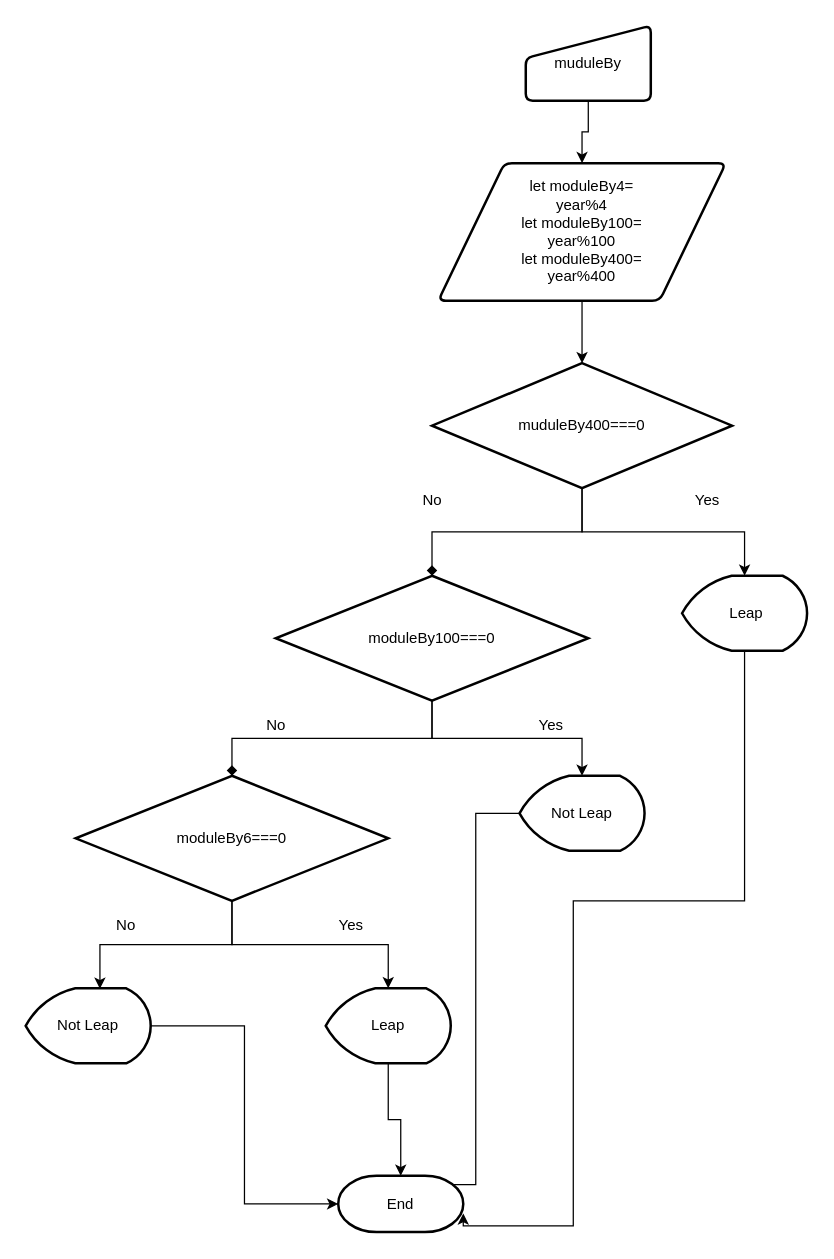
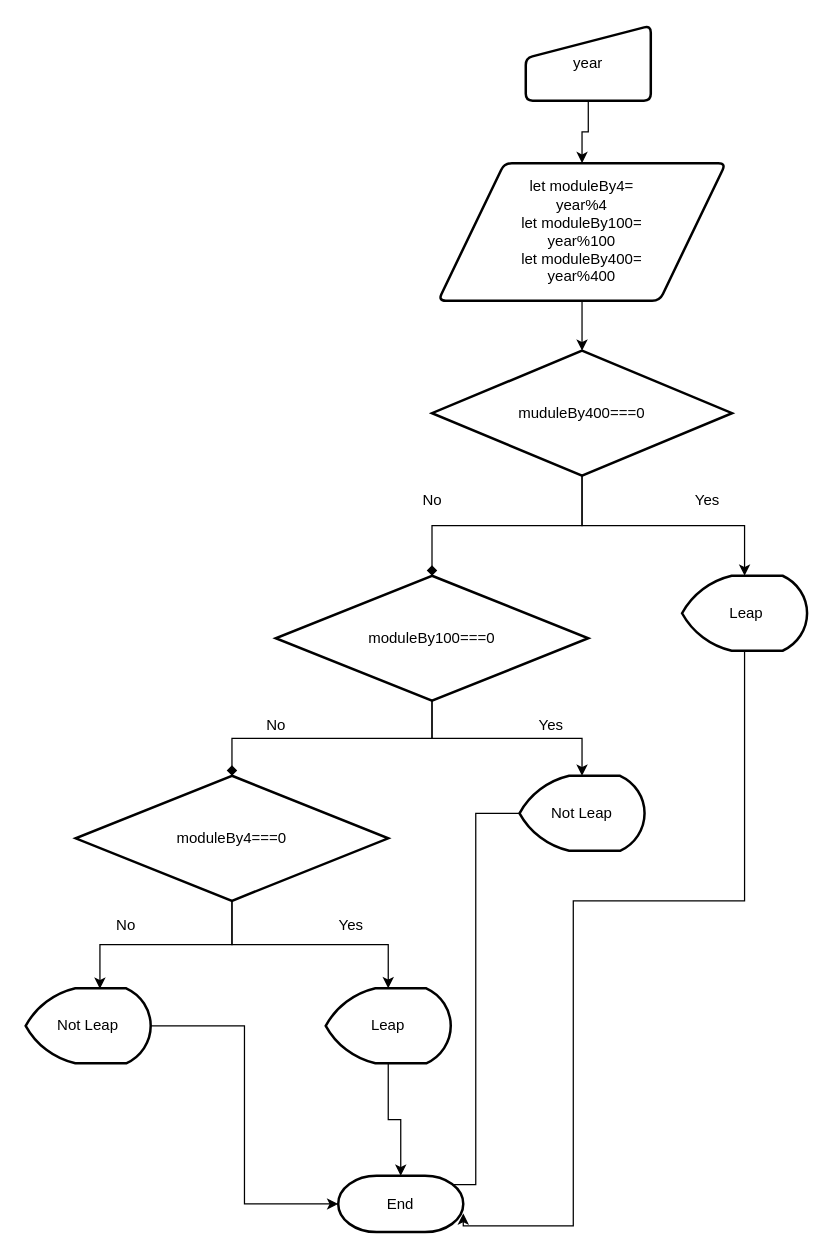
node "muduleBy": label "muduleBy" -> "year"
node "muduleBy400===0": moved (582, 426) -> (582, 413)
node "moduleBy6===0": label "moduleBy6===0" -> "moduleBy4===0"
